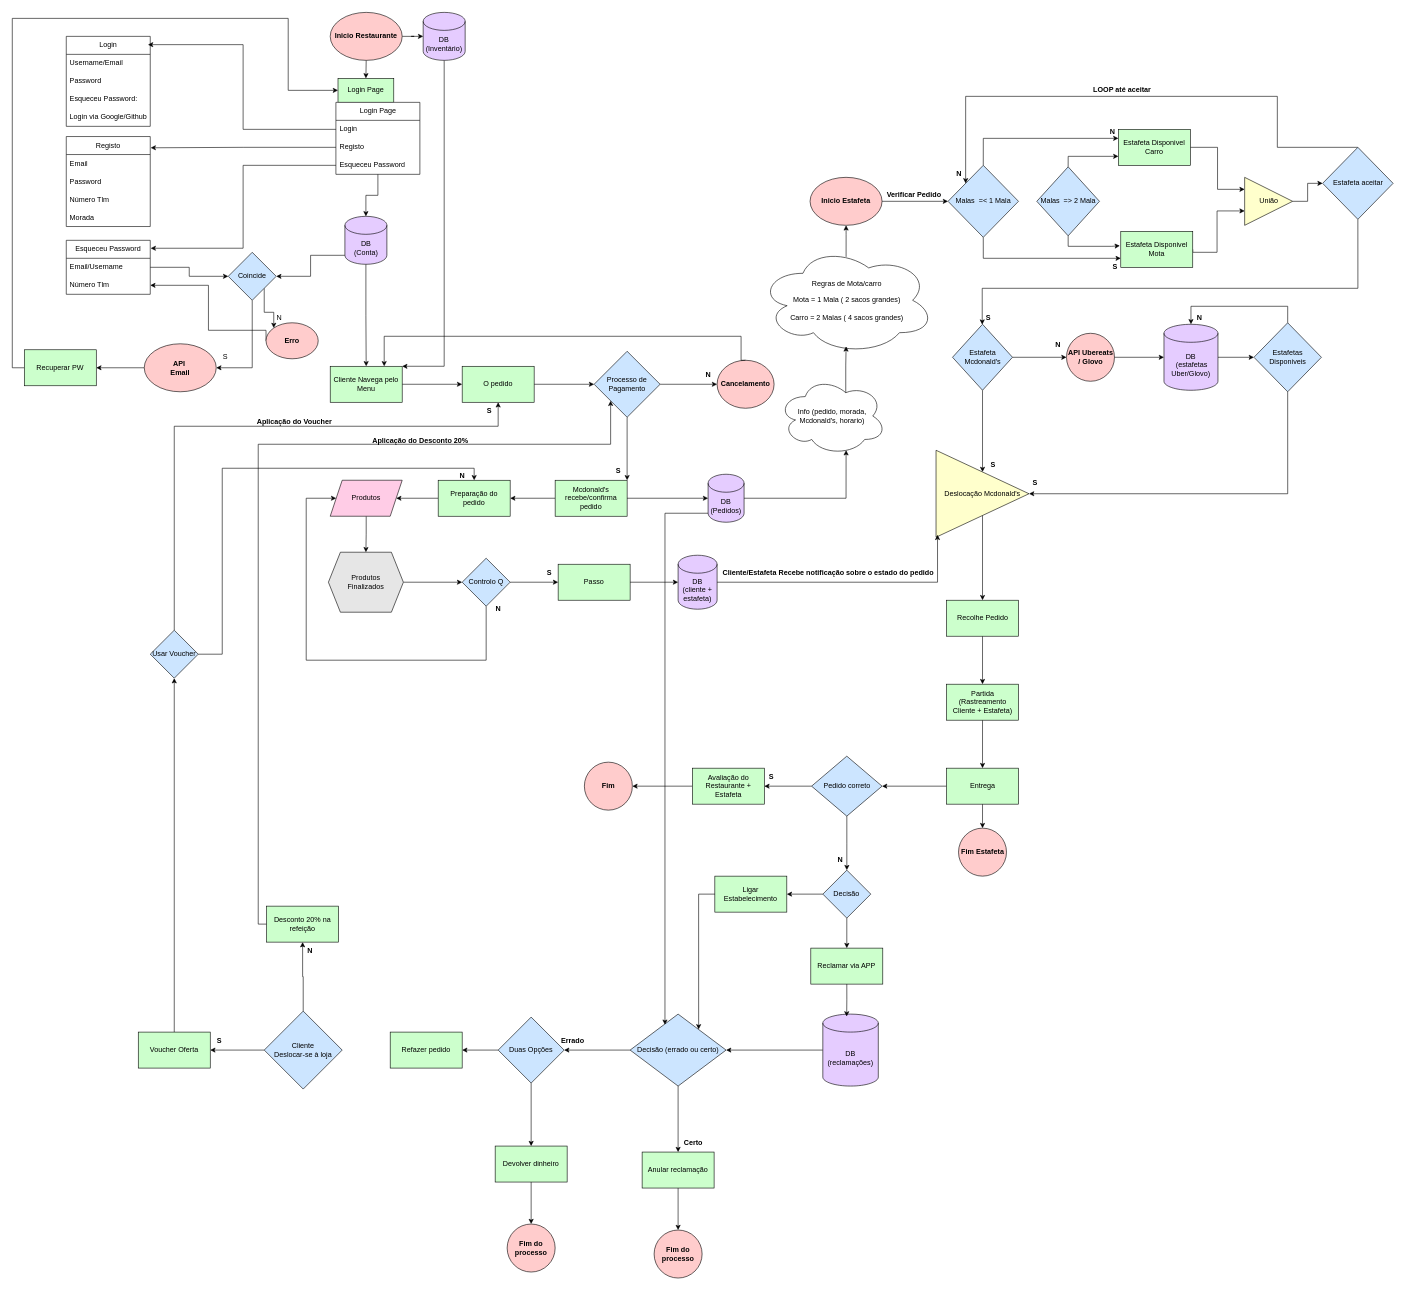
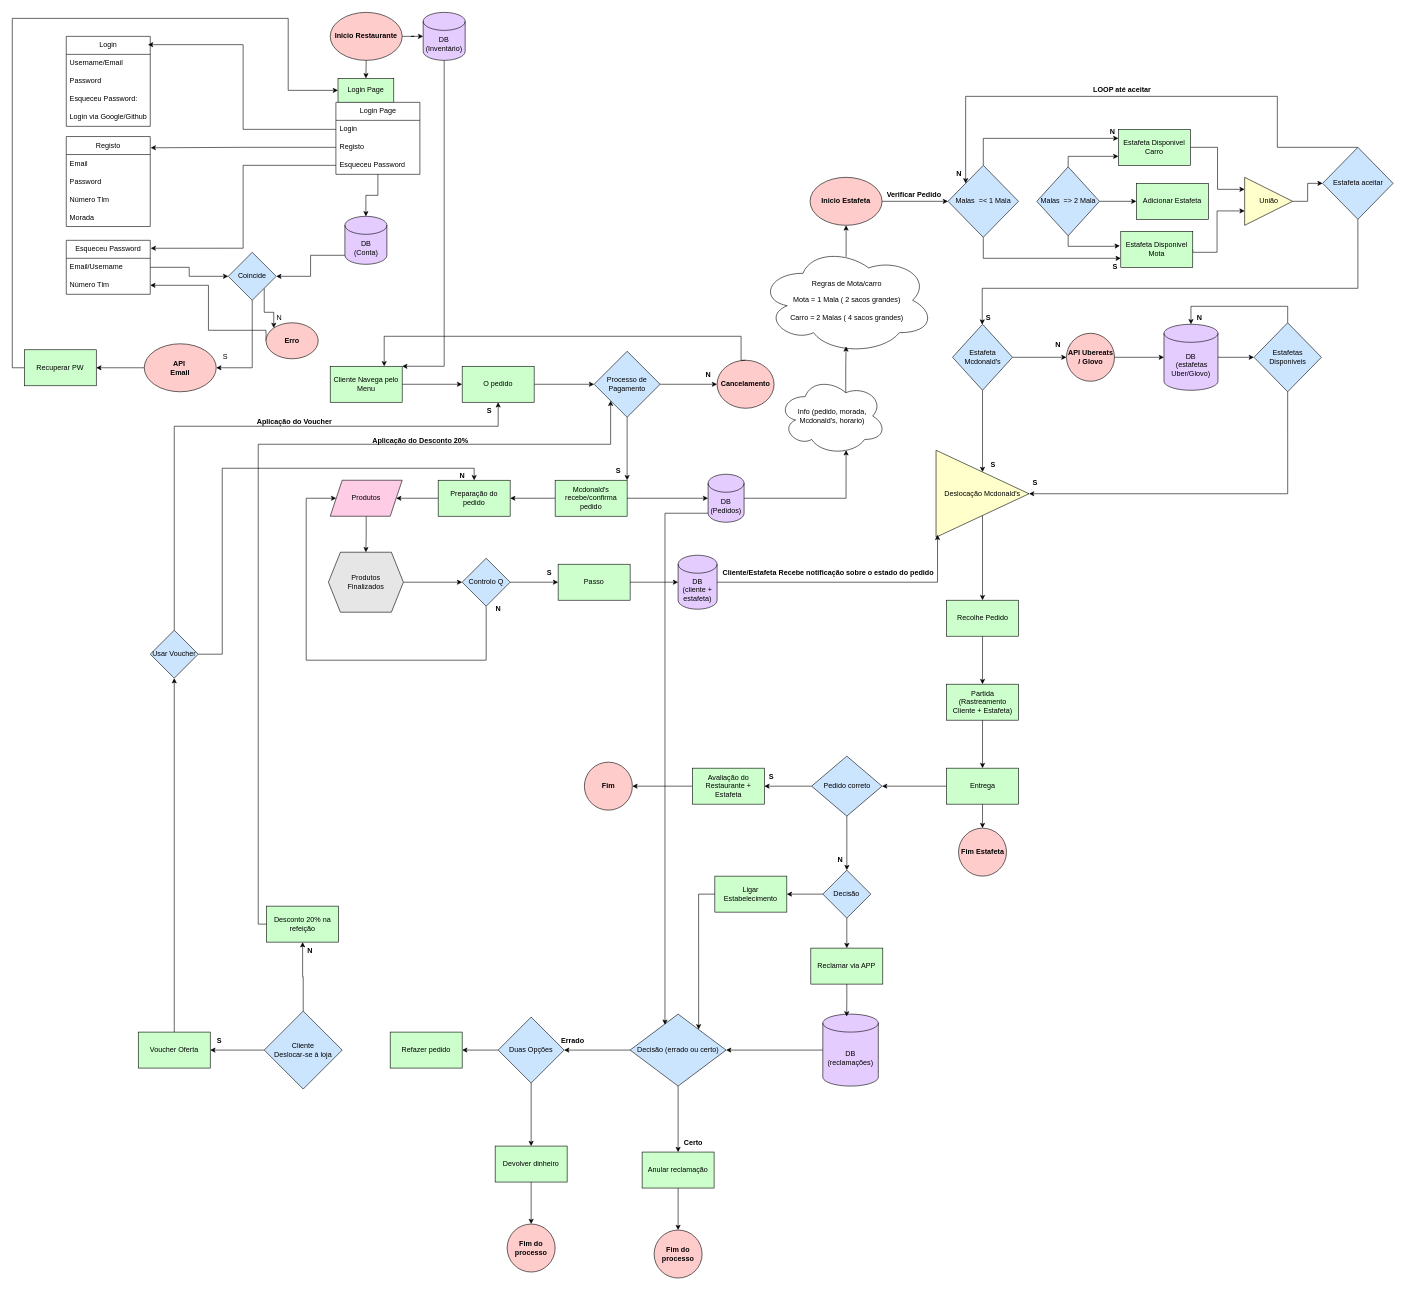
edge "Malas => 2 Mala" -> "Adicionar Estafeta": added
node "Adicionar Estafeta": added
edge "DB (Conta)" -> "Cliente Navega pelo Menu": removed
